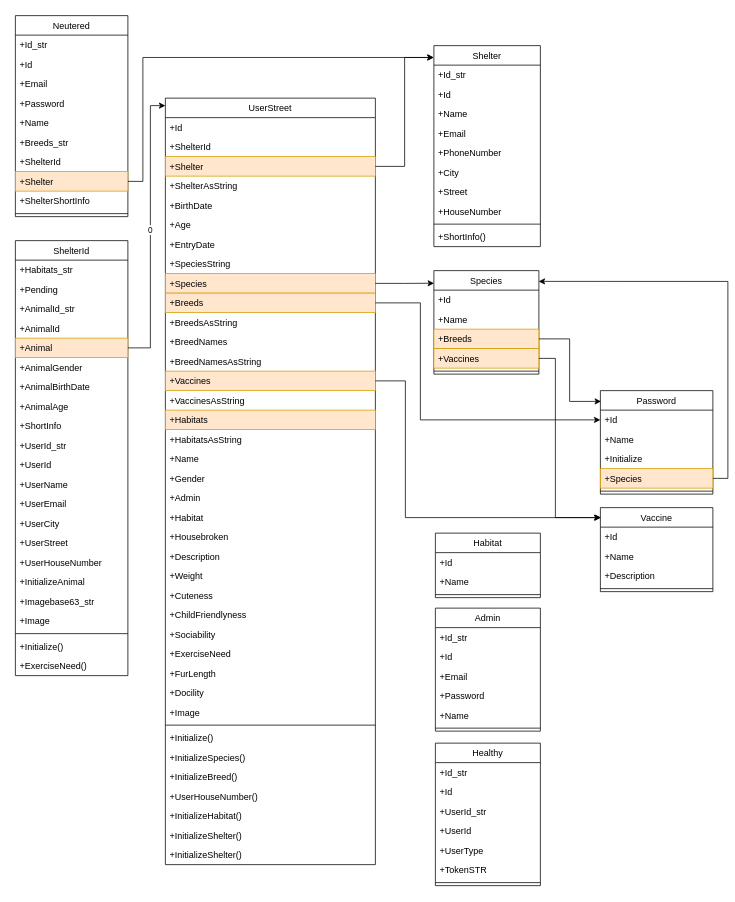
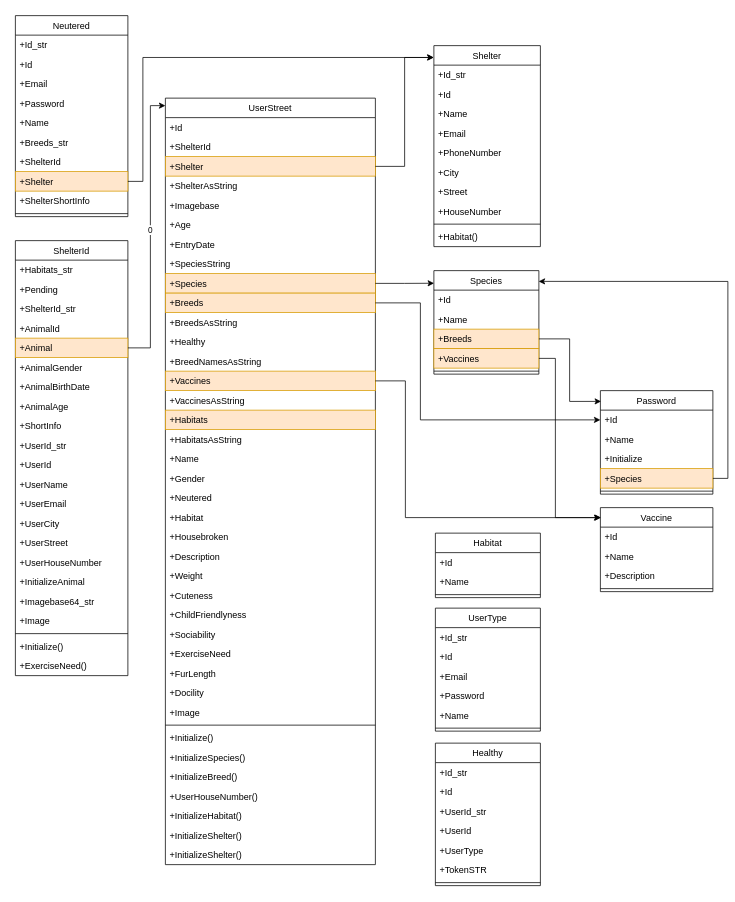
node "+BirthDate": label "+BirthDate" -> "+Imagebase"
node "+ShortInfo()": label "+ShortInfo()" -> "+Habitat()"
node "+AnimalId_str": label "+AnimalId_str" -> "+ShelterId_str"
node "+BreedNames": label "+BreedNames" -> "+Healthy"
node "+Admin": label "+Admin" -> "+Neutered"
node "+Imagebase63_str": label "+Imagebase63_str" -> "+Imagebase64_str"
node "Admin": label "Admin" -> "UserType"
